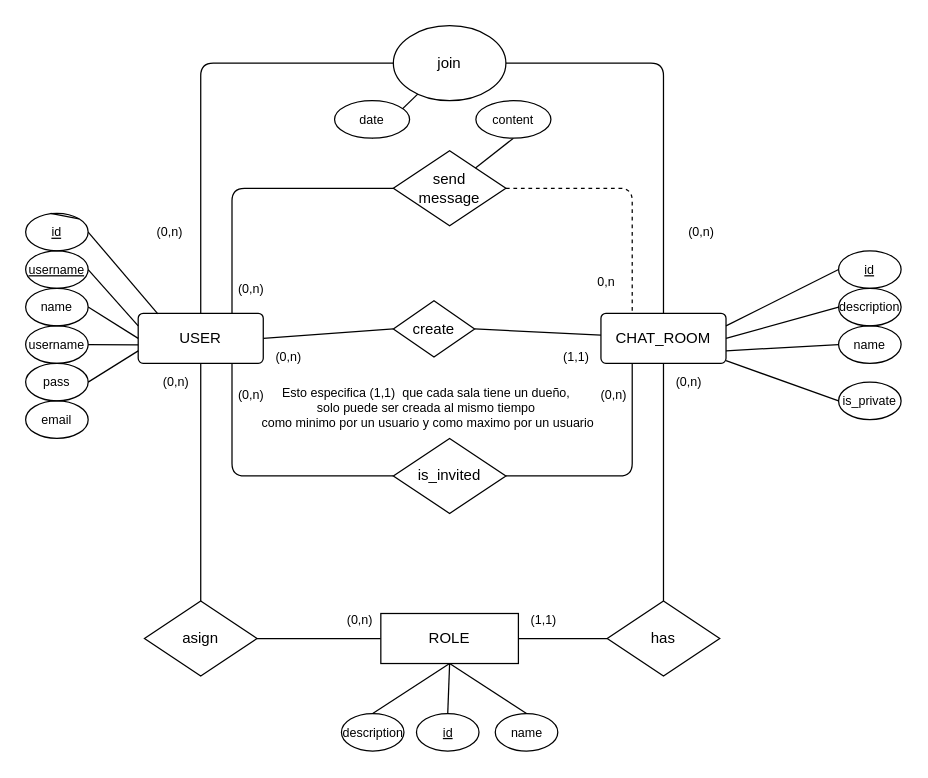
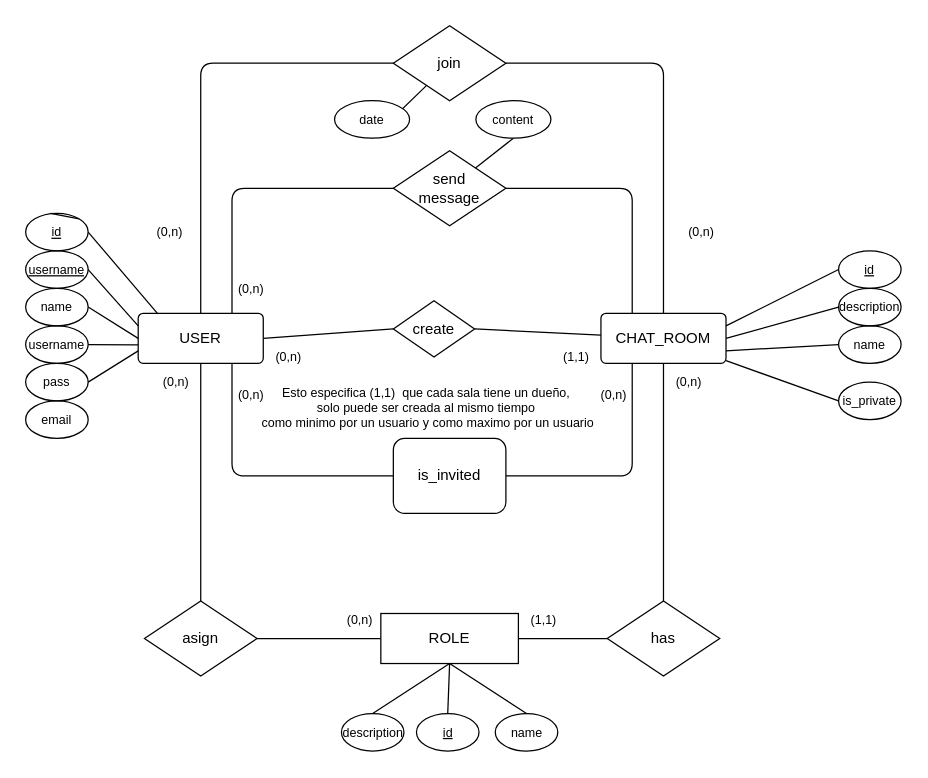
node "join": shape ellipse -> diamond
edge "send message" -- "CHAT_ROOM": style dashed -> solid
node "0,n": removed
node "is_invited": shape diamond -> rounded rectangle
